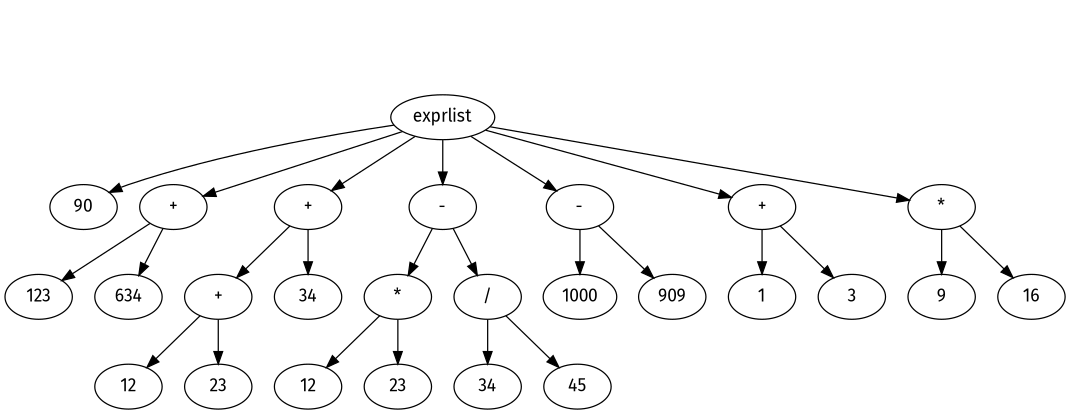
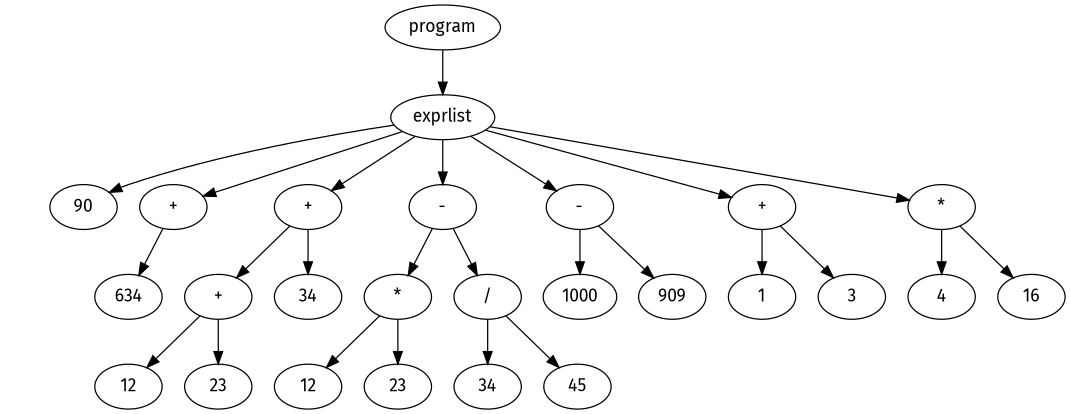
node "program": added
node "123": removed
node "9": label "9" -> "4"
